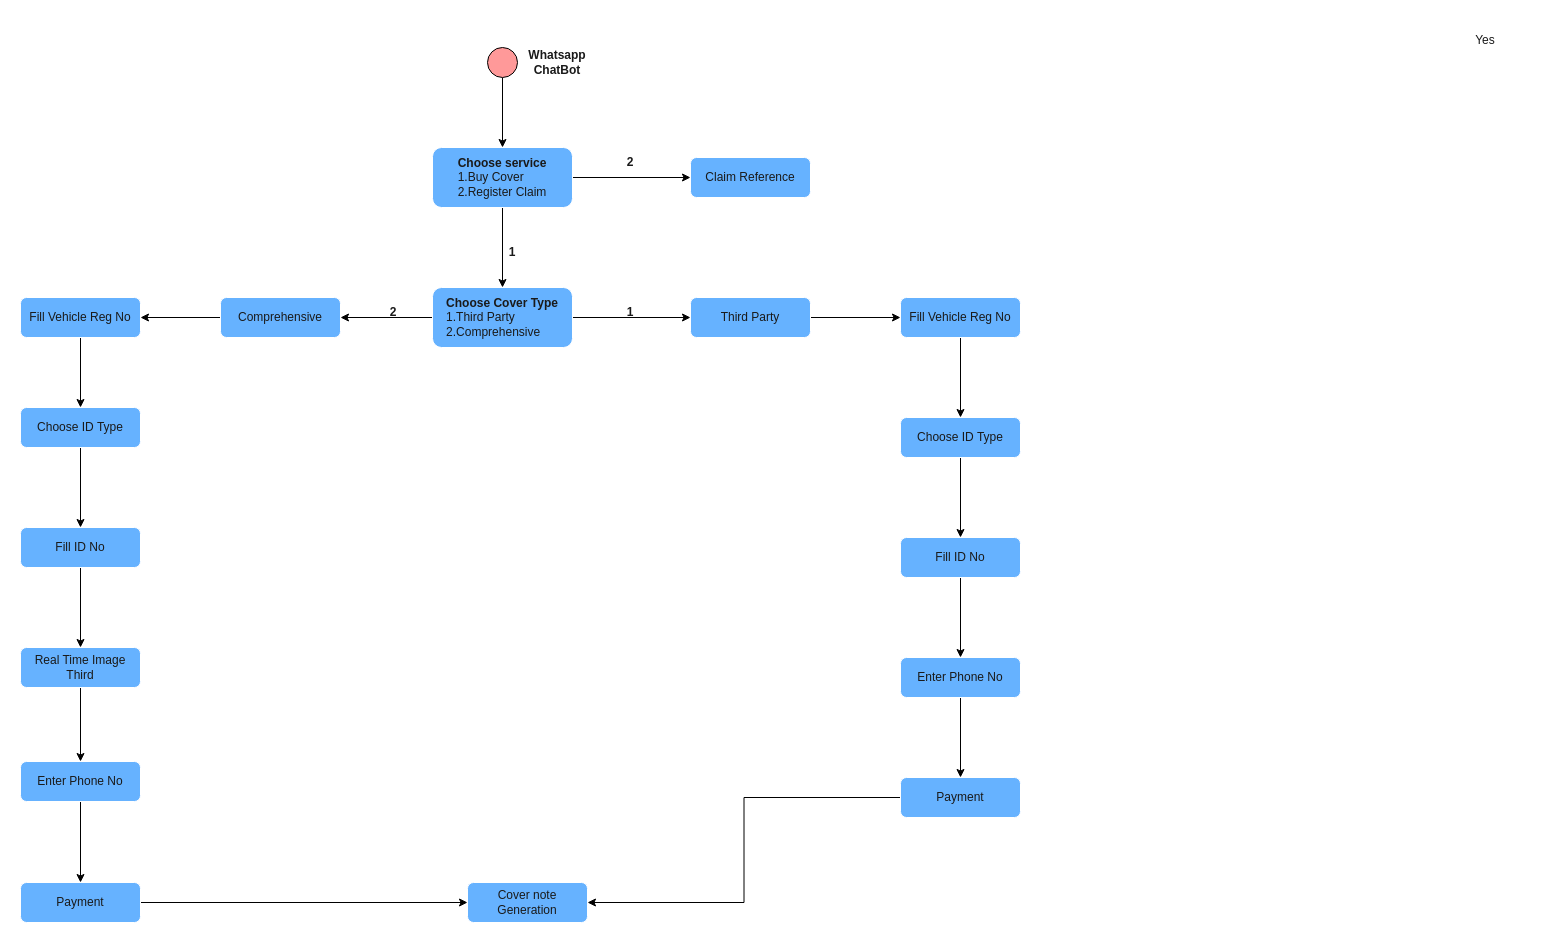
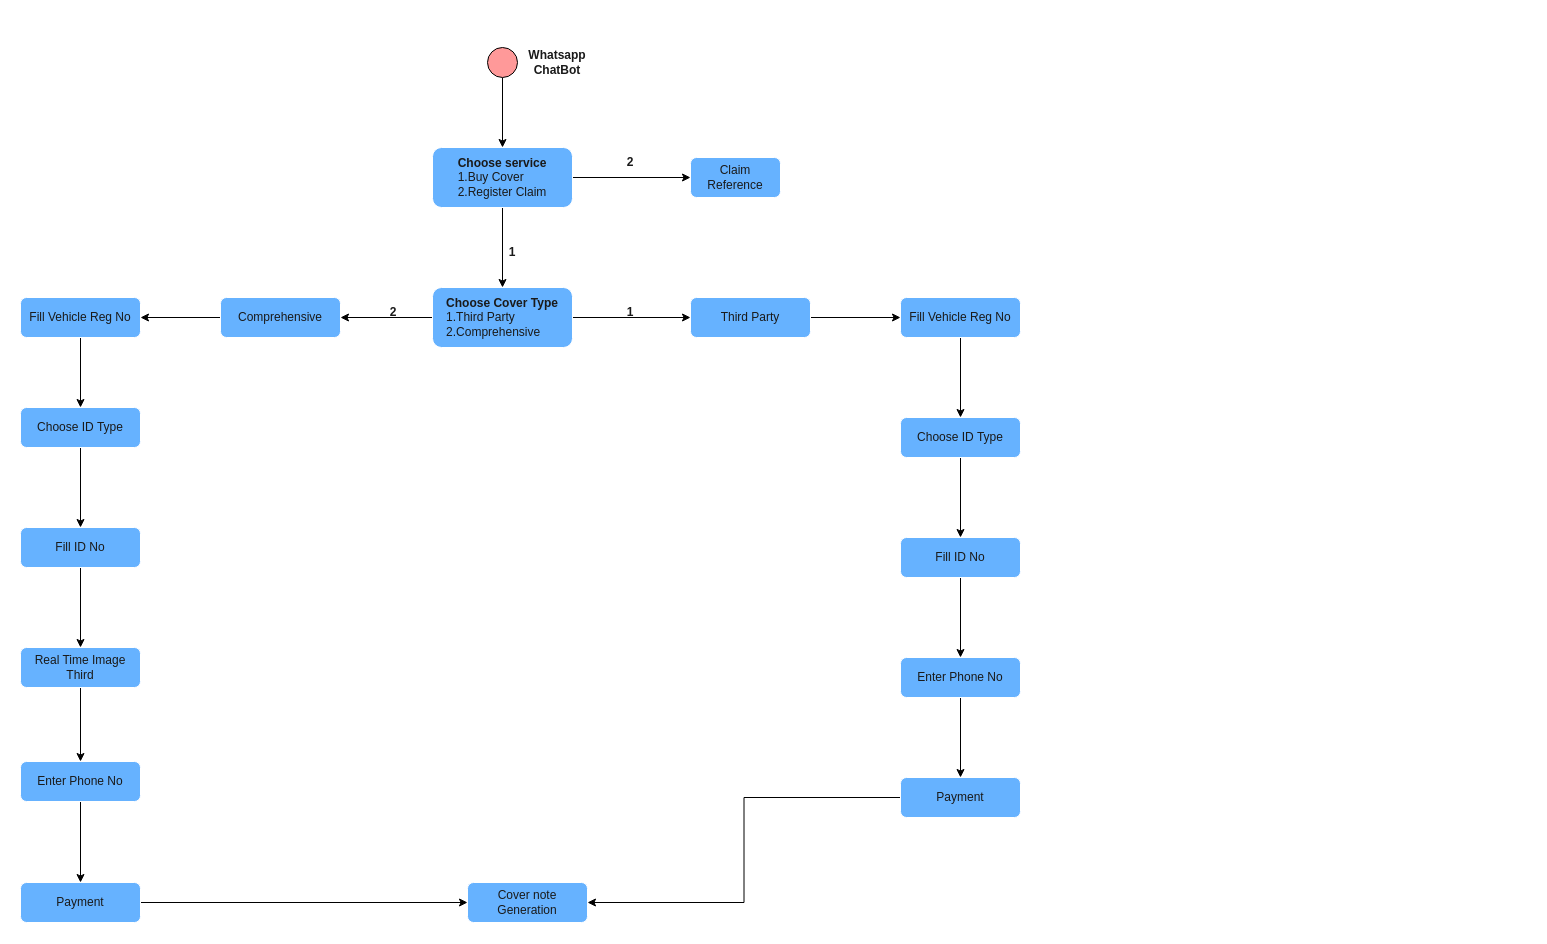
node "Yes": removed
node "Claim Reference": size 120x40 -> 90x40
